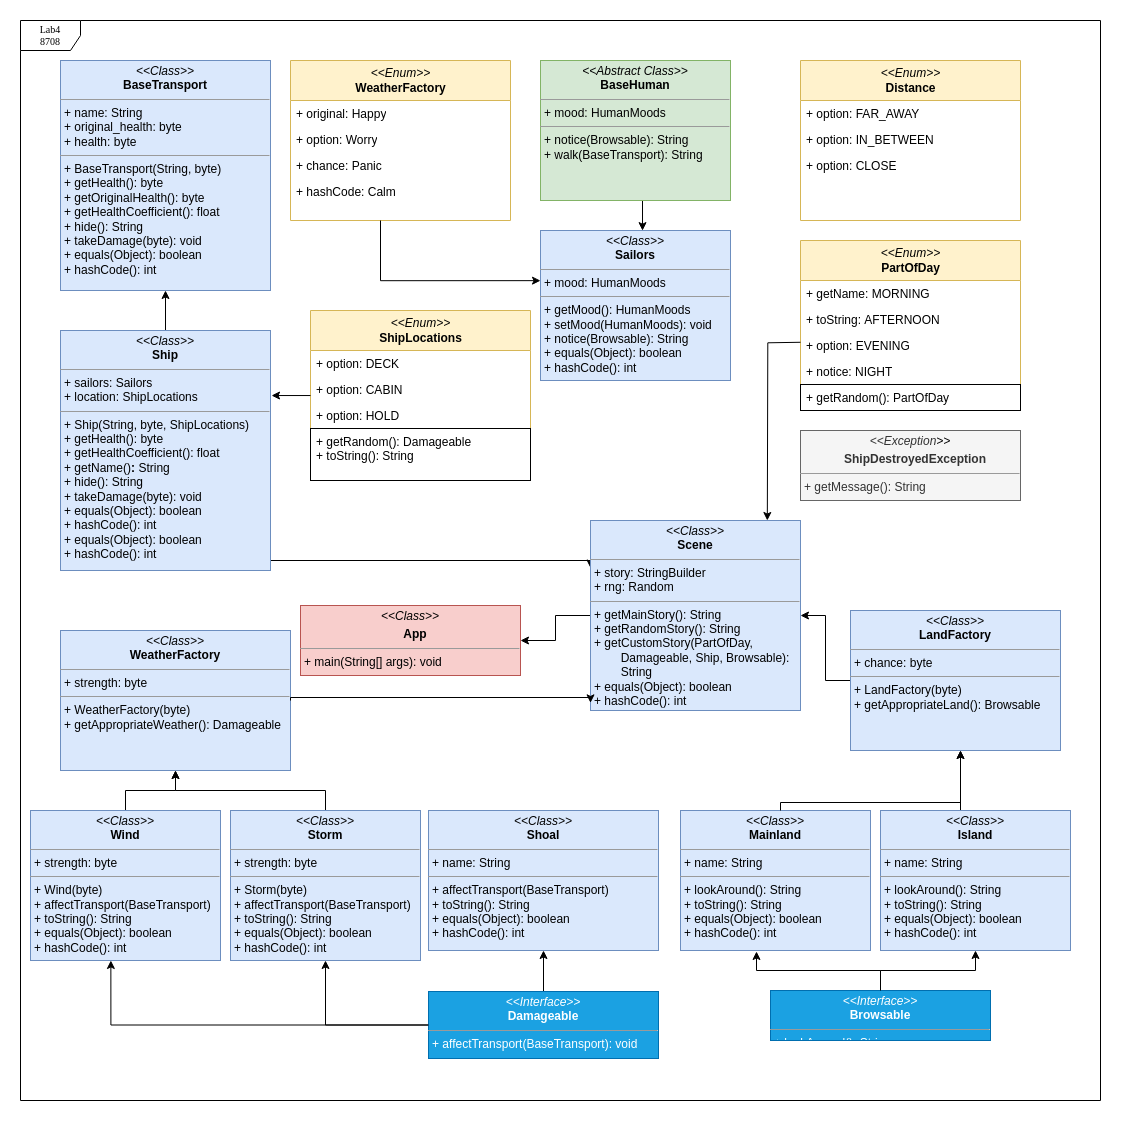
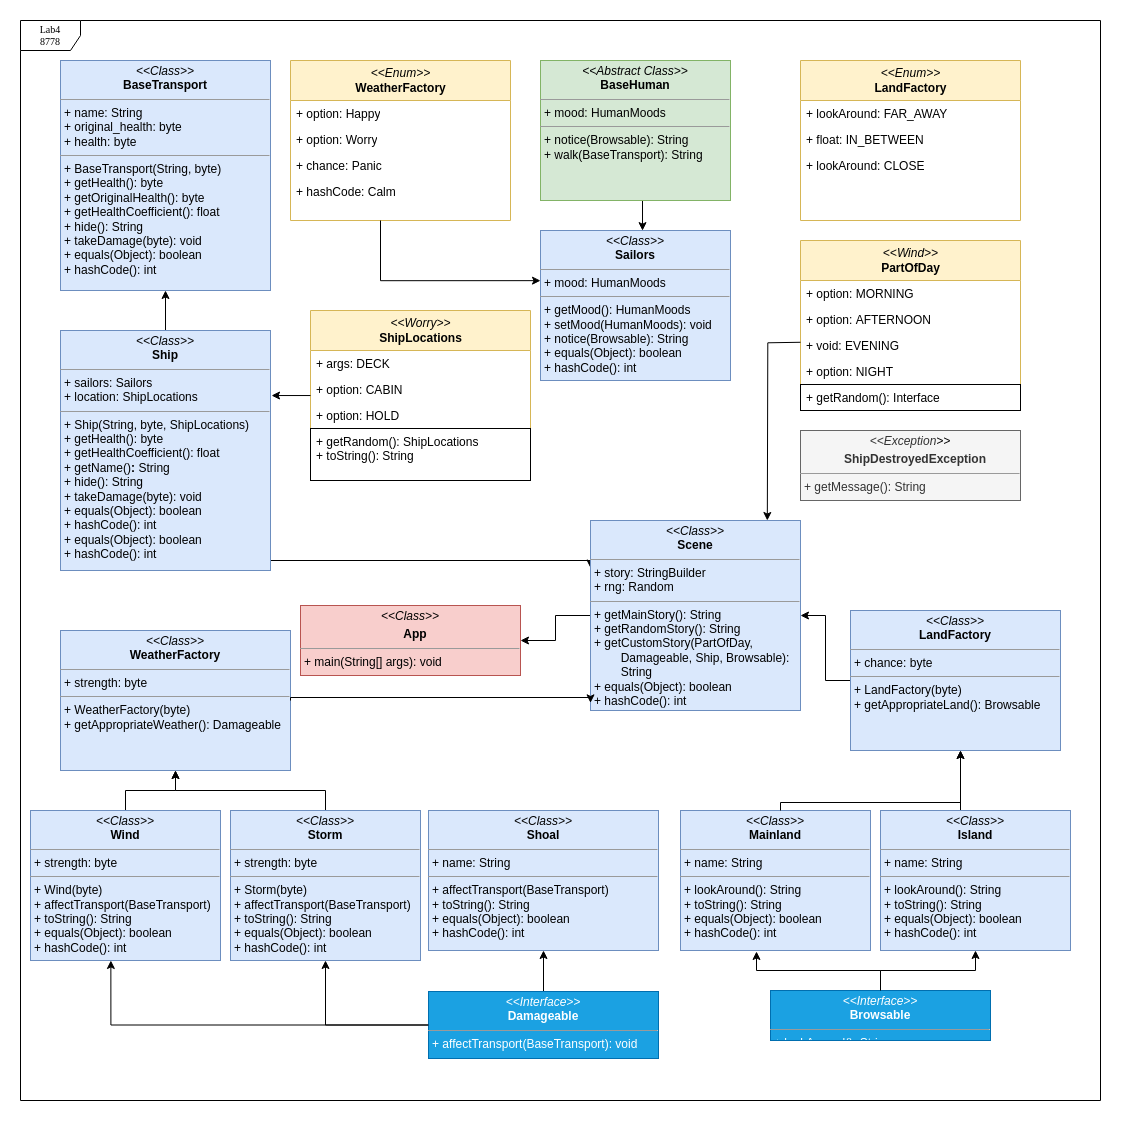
node "Lab4 8708": label "Lab4 8708" -> "Lab4 8778"
node "<<Enum>> Distance": label "<<Enum>> Distance" -> "<<Enum>> LandFactory"
node "+ original: Happy": label "+ original: Happy" -> "+ option: Happy"
node "+ option: FAR_AWAY": label "+ option: FAR_AWAY" -> "+ lookAround: FAR_AWAY"
node "+ option: IN_BETWEEN": label "+ option: IN_BETWEEN" -> "+ float: IN_BETWEEN"
node "+ option: CLOSE": label "+ option: CLOSE" -> "+ lookAround: CLOSE"
node "<<Enum>> PartOfDay": label "<<Enum>> PartOfDay" -> "<<Wind>> PartOfDay"
node "+ getName: MORNING": label "+ getName: MORNING" -> "+ option: MORNING"
node "+ toString: AFTERNOON": label "+ toString: AFTERNOON" -> "+ option: AFTERNOON"
node "<<Enum>> ShipLocations": label "<<Enum>> ShipLocations" -> "<<Worry>> ShipLocations"
node "+ option: EVENING": label "+ option: EVENING" -> "+ void: EVENING"
node "+ option: DECK": label "+ option: DECK" -> "+ args: DECK"
node "+ notice: NIGHT": label "+ notice: NIGHT" -> "+ option: NIGHT"
node "+ getRandom(): PartOfDay": label "+ getRandom(): PartOfDay" -> "+ getRandom(): Interface"
node "+ getRandom(): Damageable + toString(): String": label "+ getRandom(): Damageable + toString(): String" -> "+ getRandom(): ShipLocations + toString(): String"
